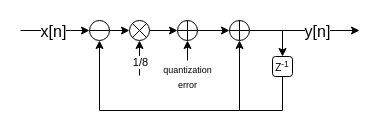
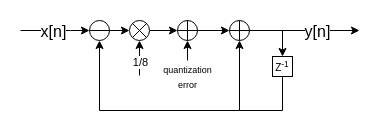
node "Z-1": shape rounded rectangle -> rectangle
